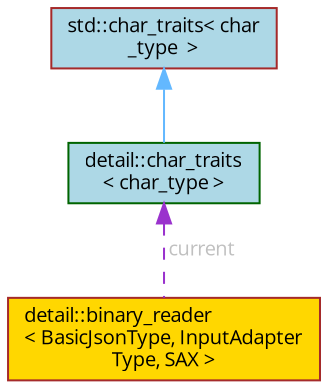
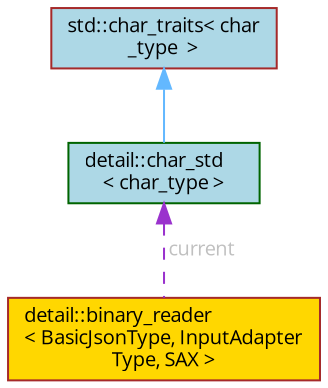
node "detail::char_traits < char_type >": label "detail::char_traits < char_type >" -> "detail::char_std < char_type >"
